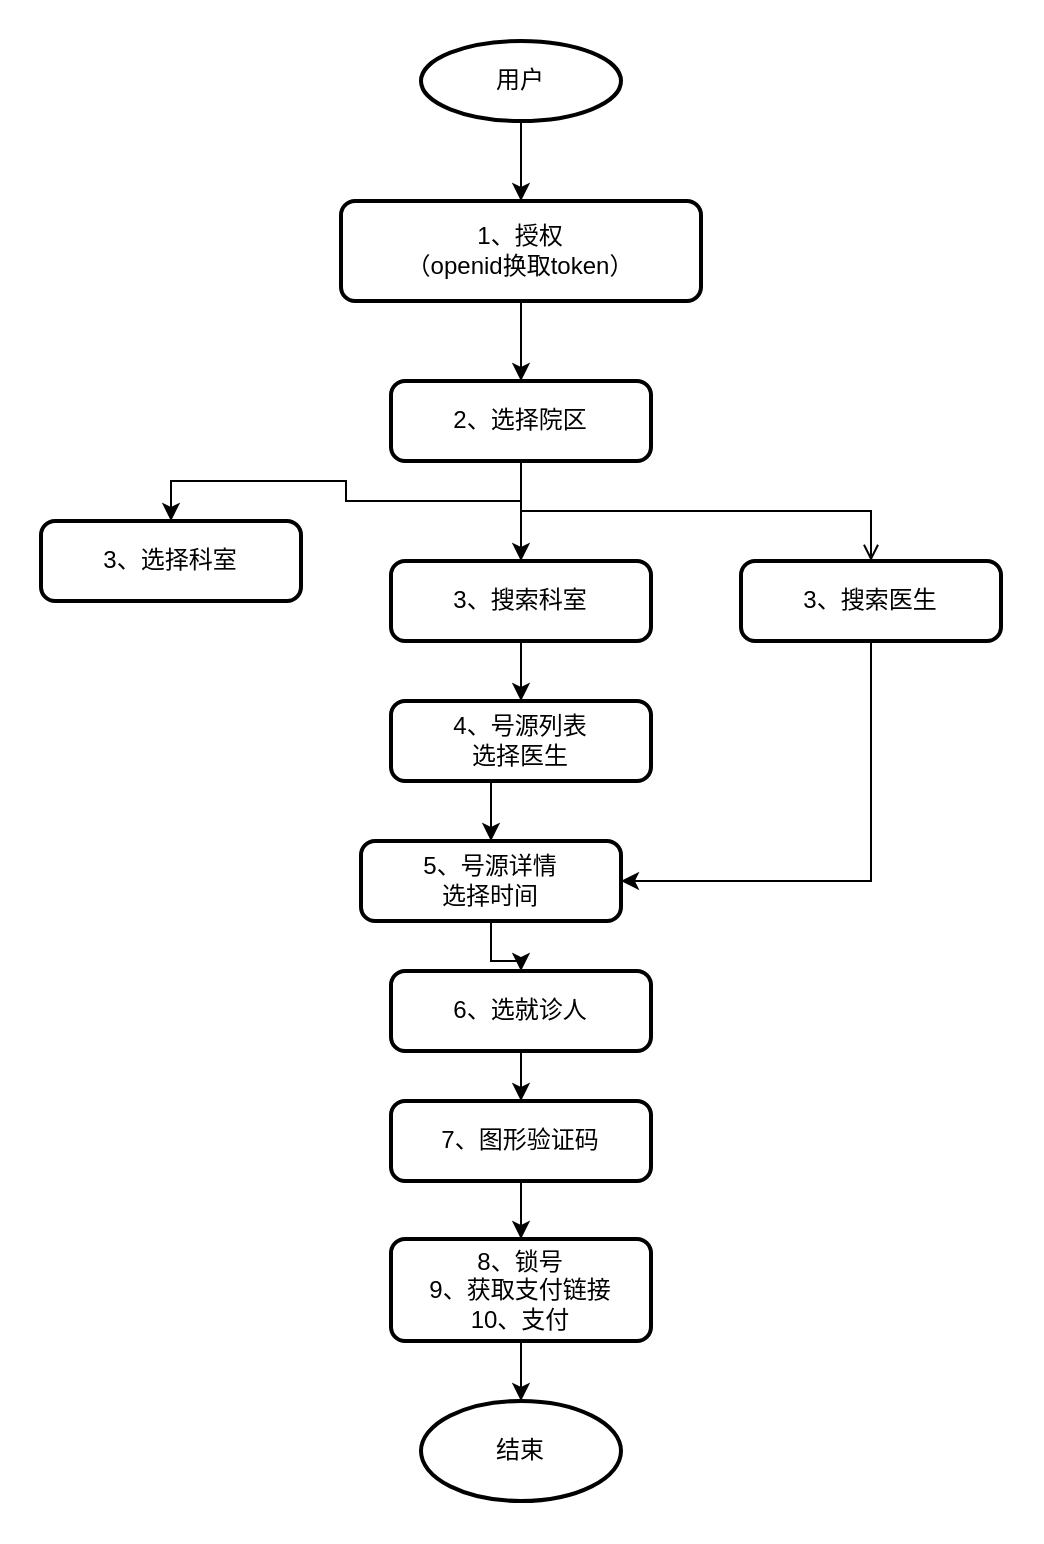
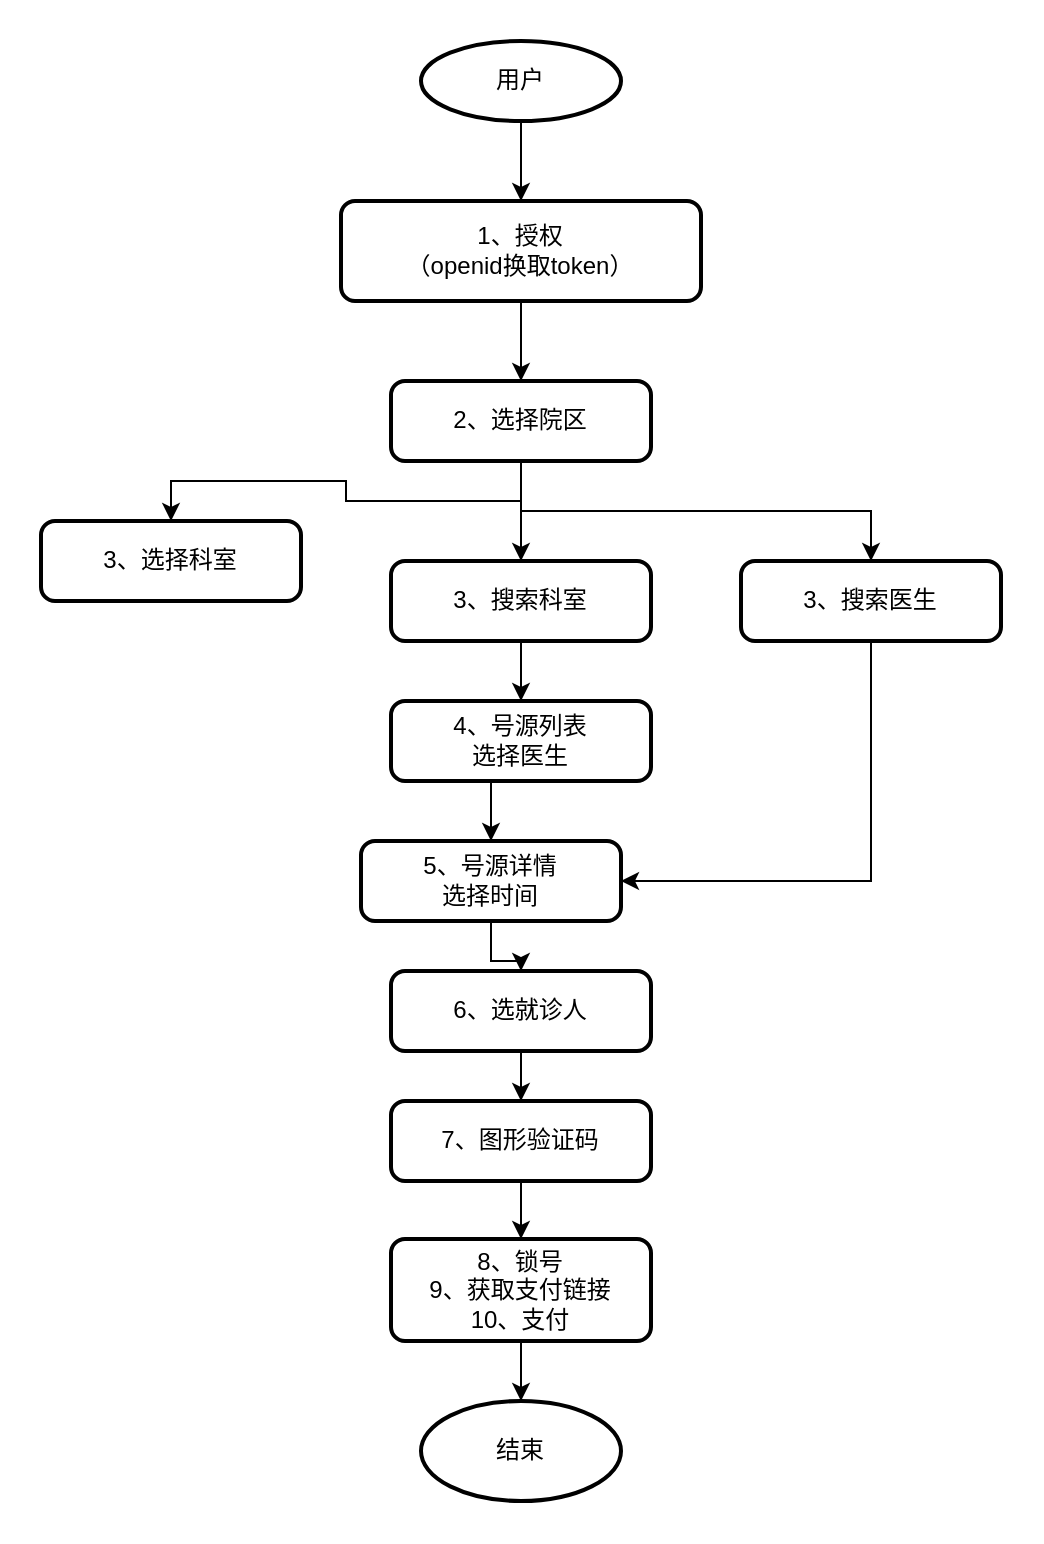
edge "2、选择院区" -> "3、搜索医生": arrowhead open -> classic
